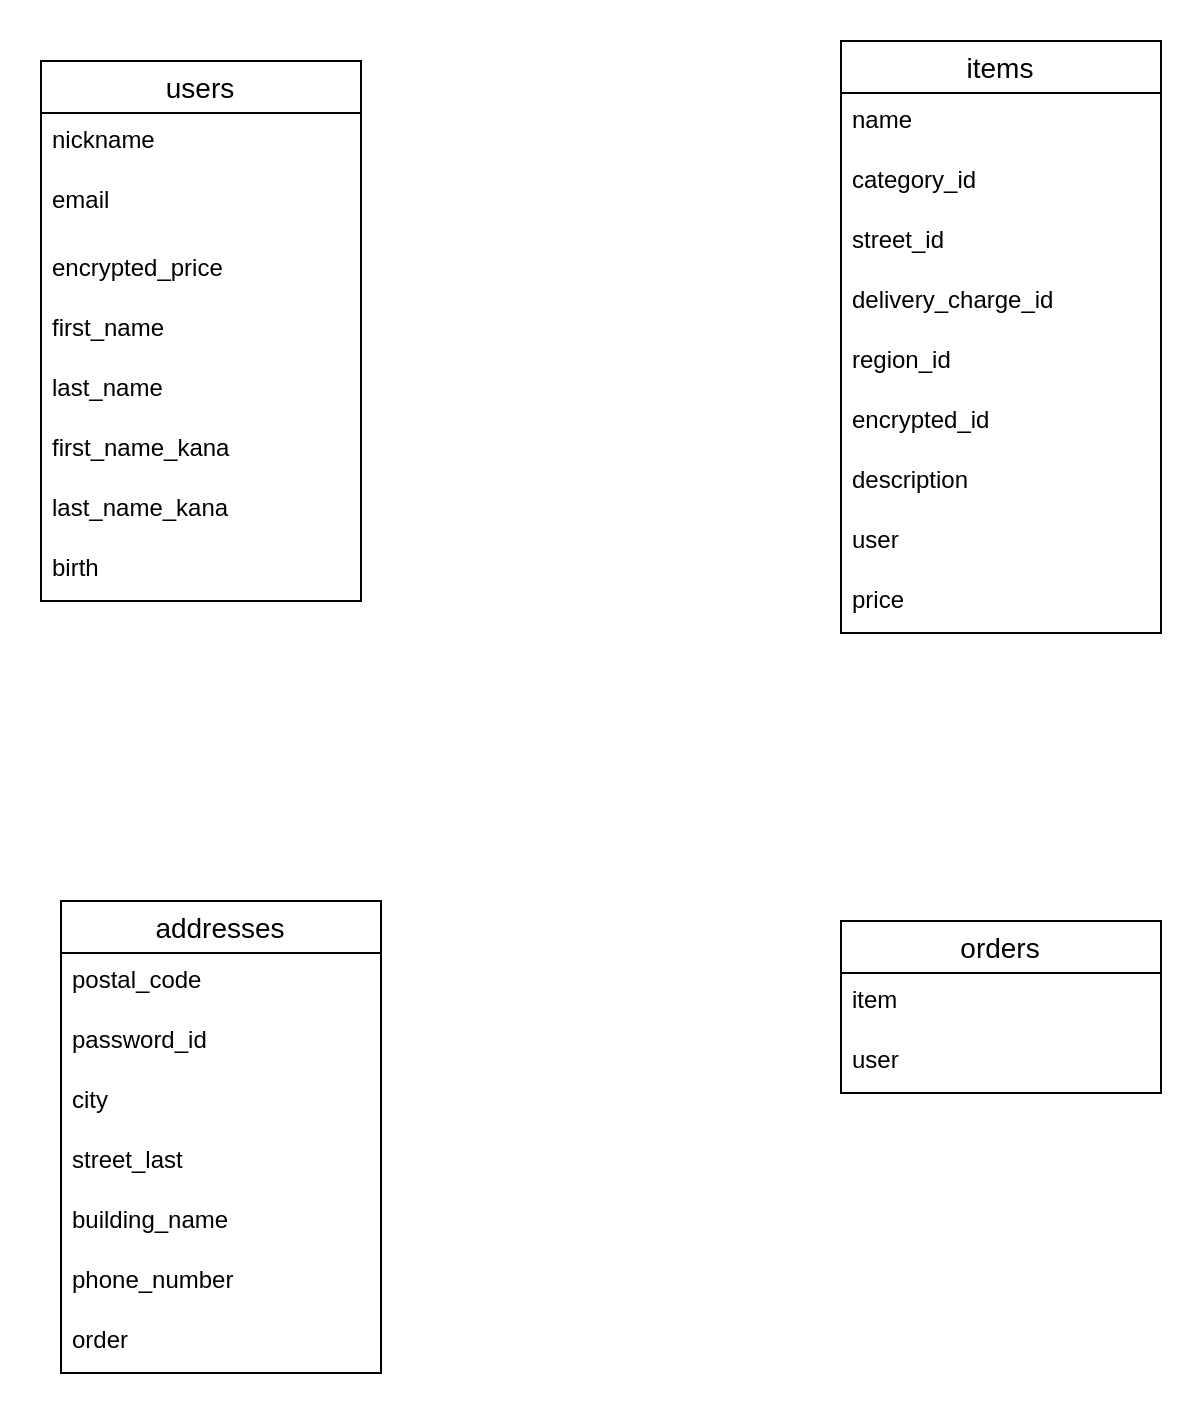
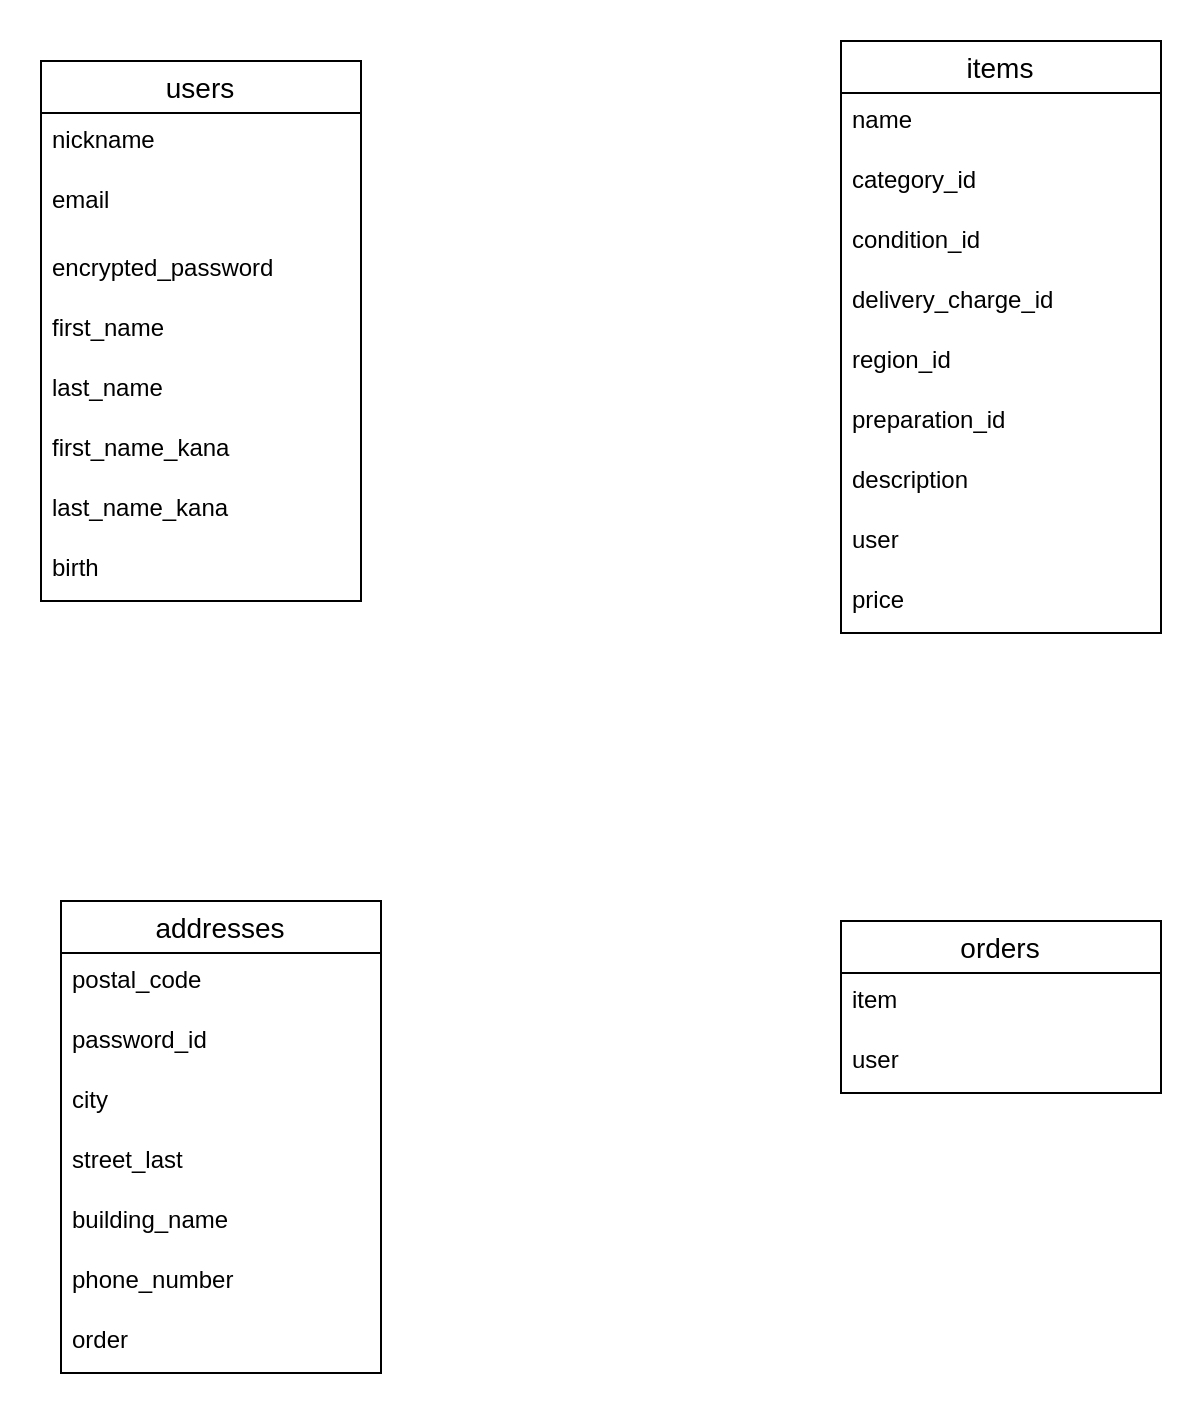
node "street_id": label "street_id" -> "condition_id"
node "encrypted_price": label "encrypted_price" -> "encrypted_password"
node "encrypted_id": label "encrypted_id" -> "preparation_id"
